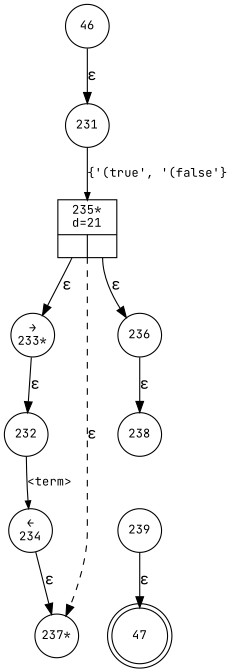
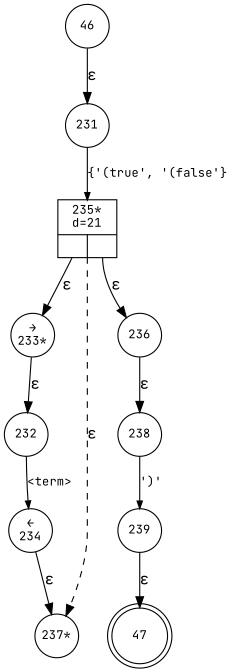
edge "238" -> "239": added, label "')'"
